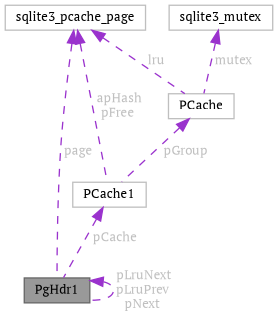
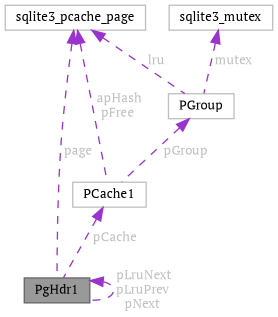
node "PCache": label "PCache" -> "PGroup"
